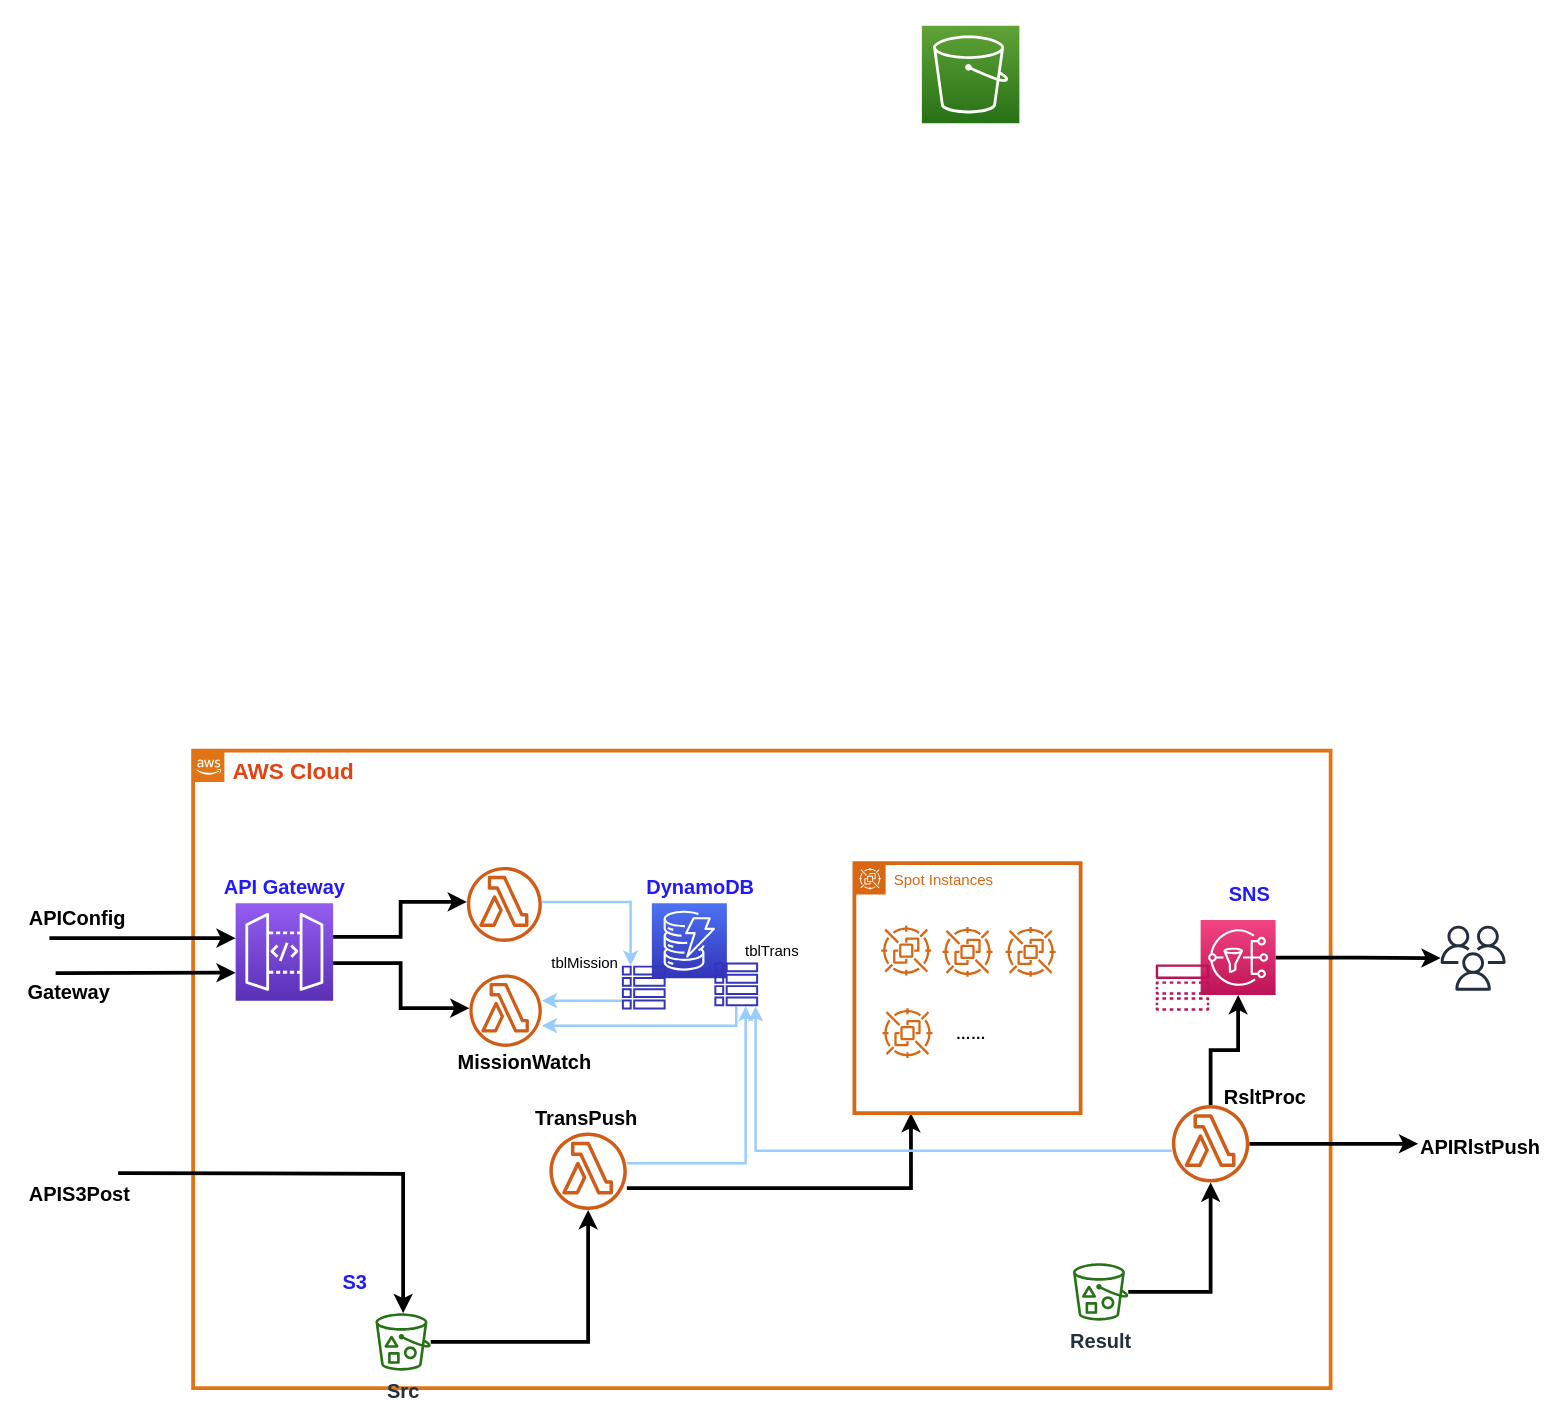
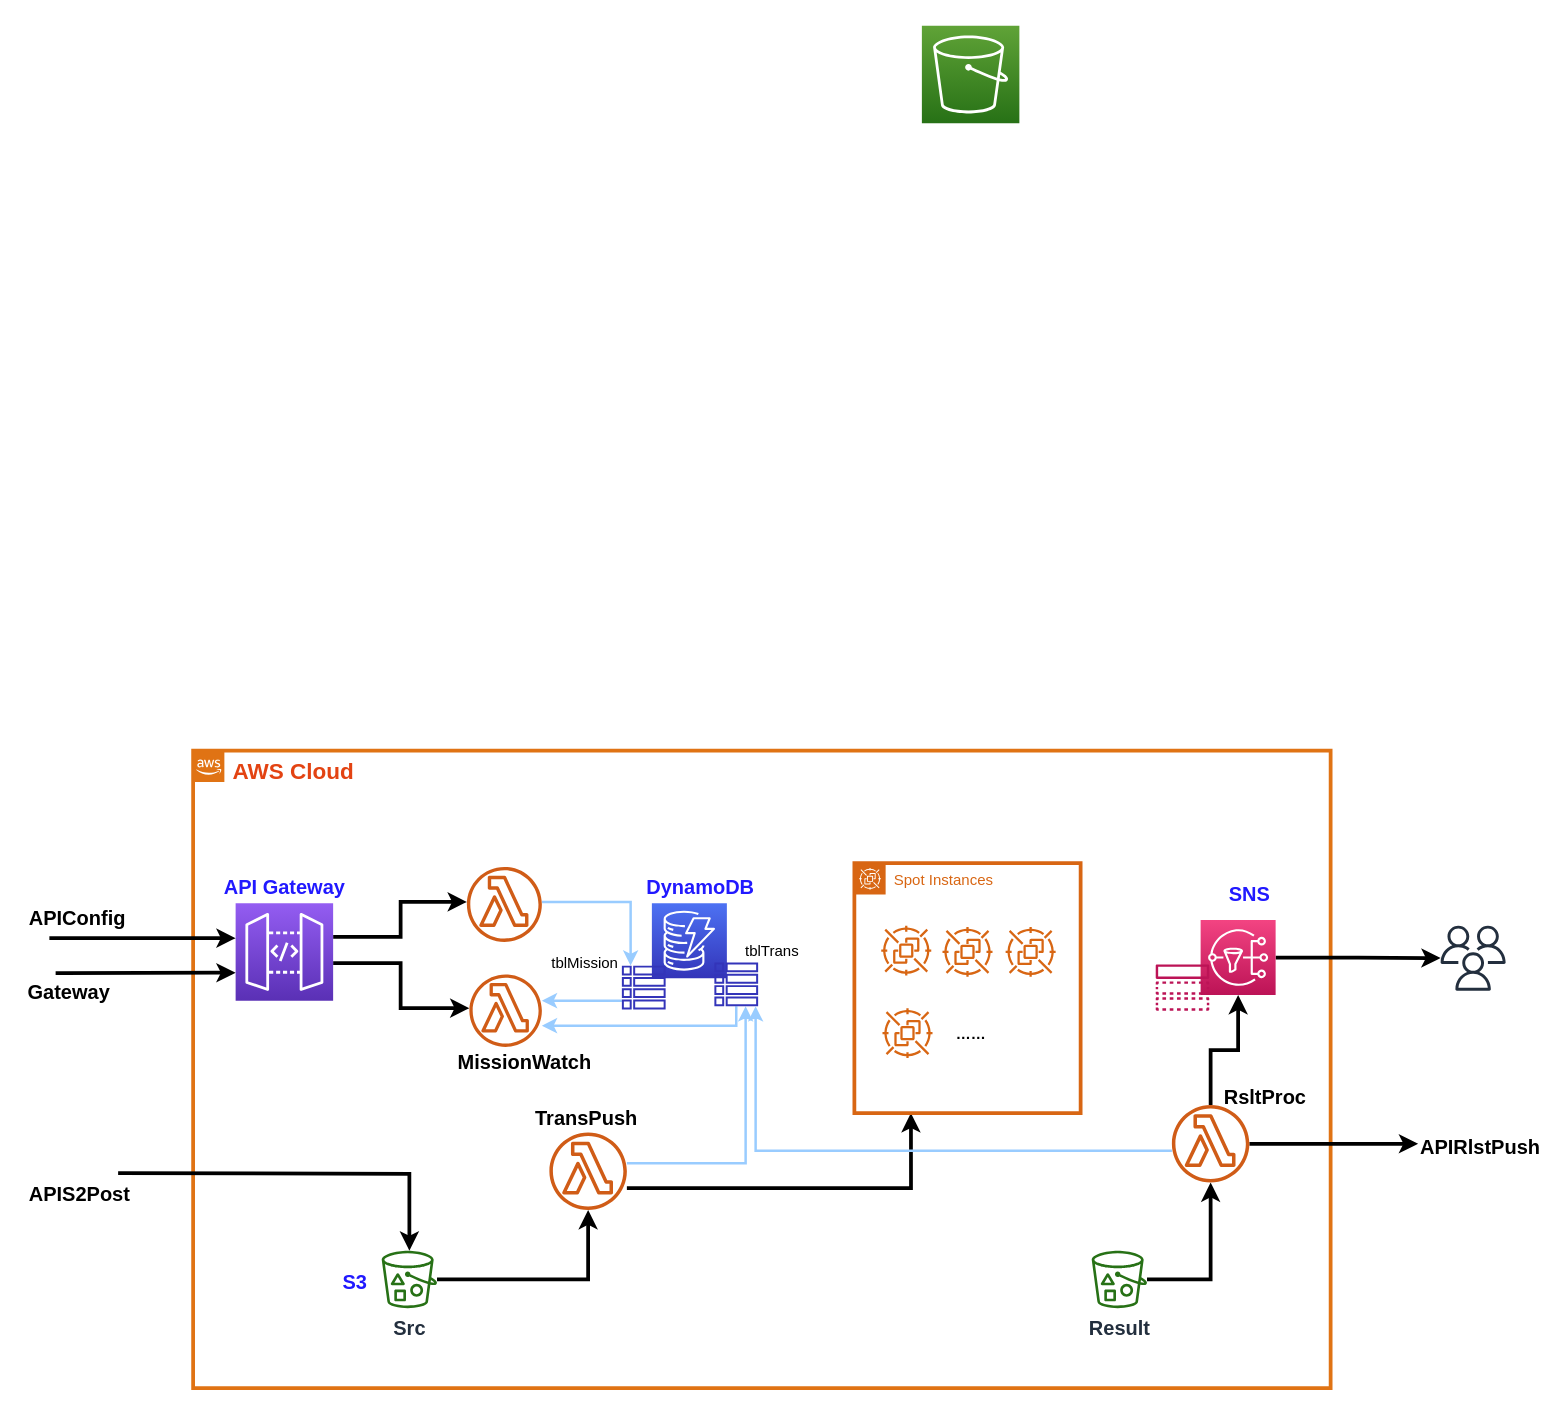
node "APIS3Post": label "APIS3Post" -> "APIS2Post"
node "Result": moved (1101, 1292) -> (1119, 1279)
node "Src": moved (403, 1342) -> (409, 1279)
